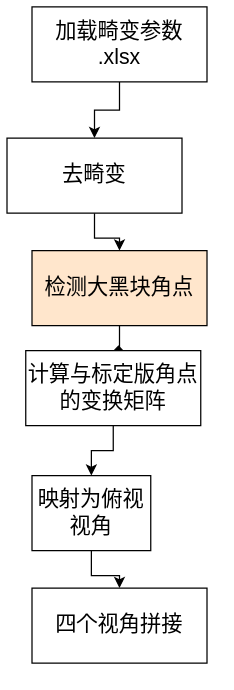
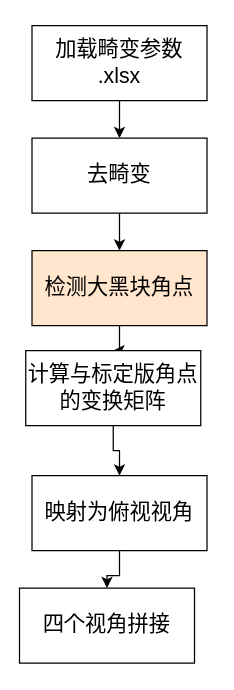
node "加载畸变参数 .xlsx": moved (119, 44) -> (119, 63)
node "去畸变": moved (94, 176) -> (119, 176)
edge "检测大黑块角点" -> "计算与标定版角点的变换矩阵": arrowhead diamond -> classic
node "映射为俯视视角": size 119x75 -> 175x75
node "四个视角拼接": moved (119, 626) -> (107, 626)
